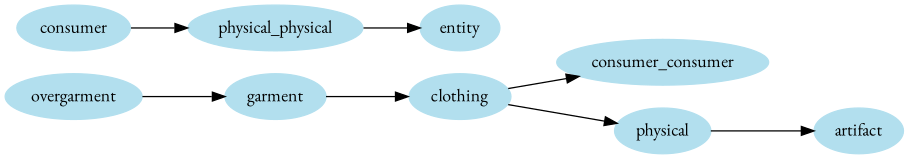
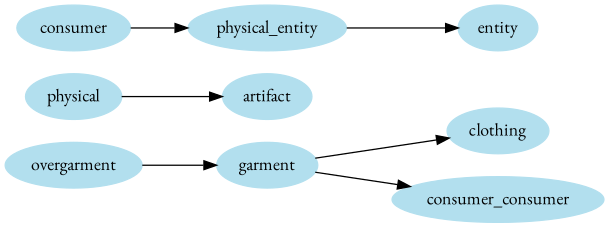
node "physical_physical": label "physical_physical" -> "physical_entity"
edge "clothing" -> "consumer_consumer": now "garment" -> "consumer_consumer"
edge "clothing" -> "physical": removed
